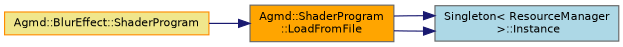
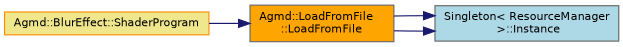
node "Agmd::ShaderProgram ::LoadFromFile": label "Agmd::ShaderProgram ::LoadFromFile" -> "Agmd::LoadFromFile ::LoadFromFile"
